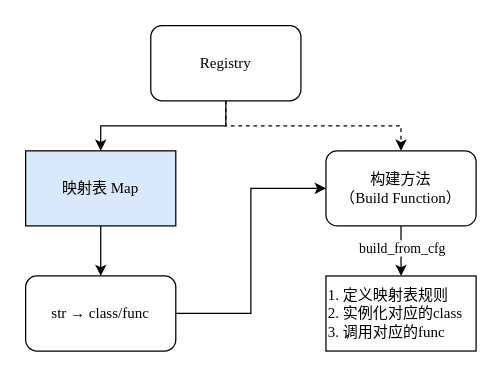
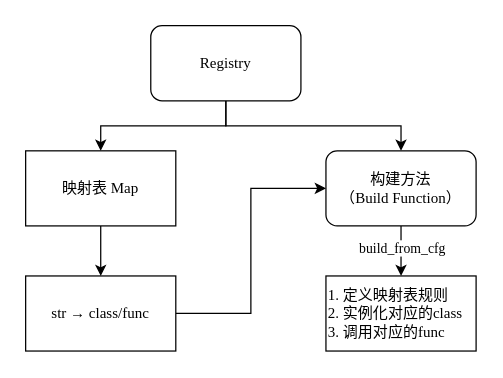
edge "Registry" -> "构建方法 （Build Function）": style dashed -> solid
node "映射表 Map": fillcolor #dae8fc -> #ffffff
node "str → class/func": shape rounded rectangle -> rectangle
